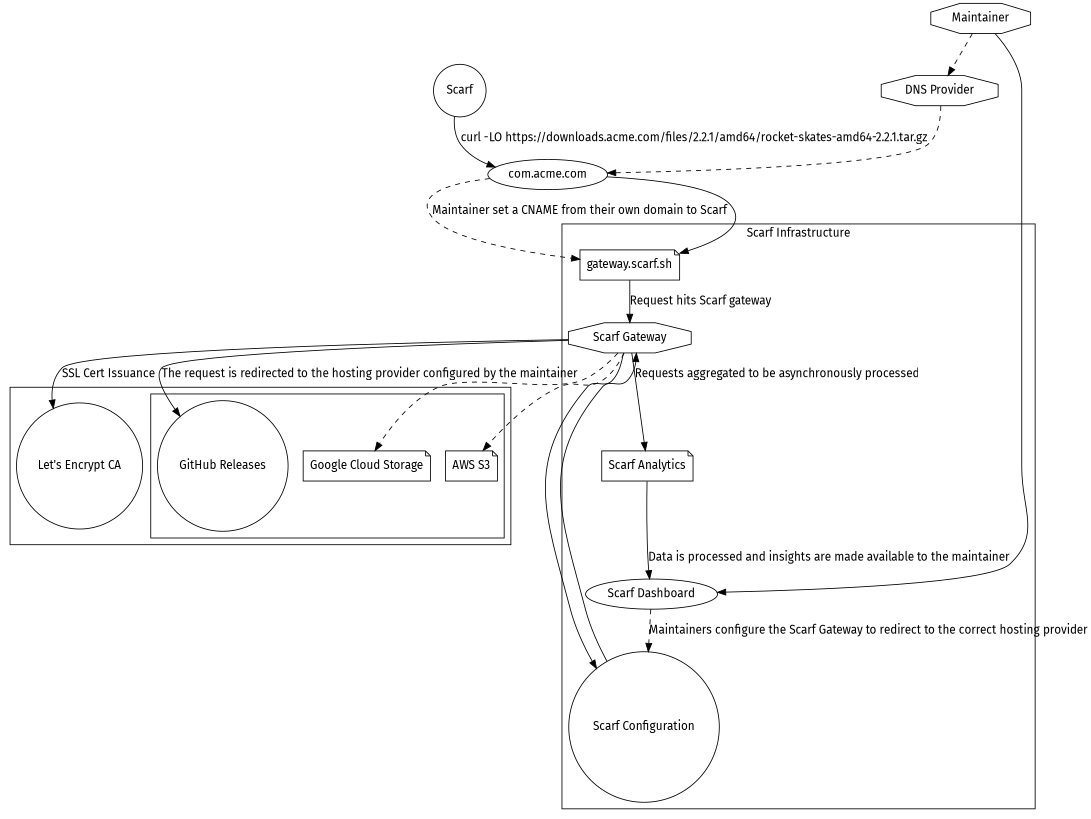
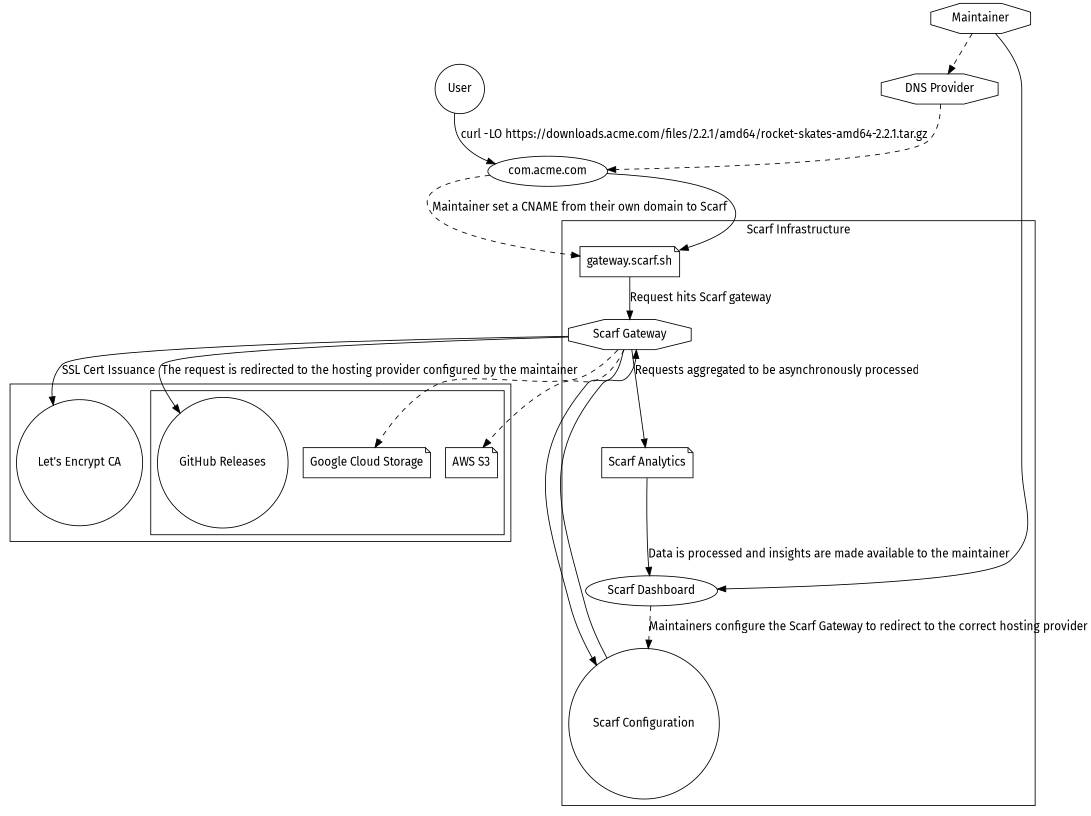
node "Scarf": label "Scarf" -> "User"
